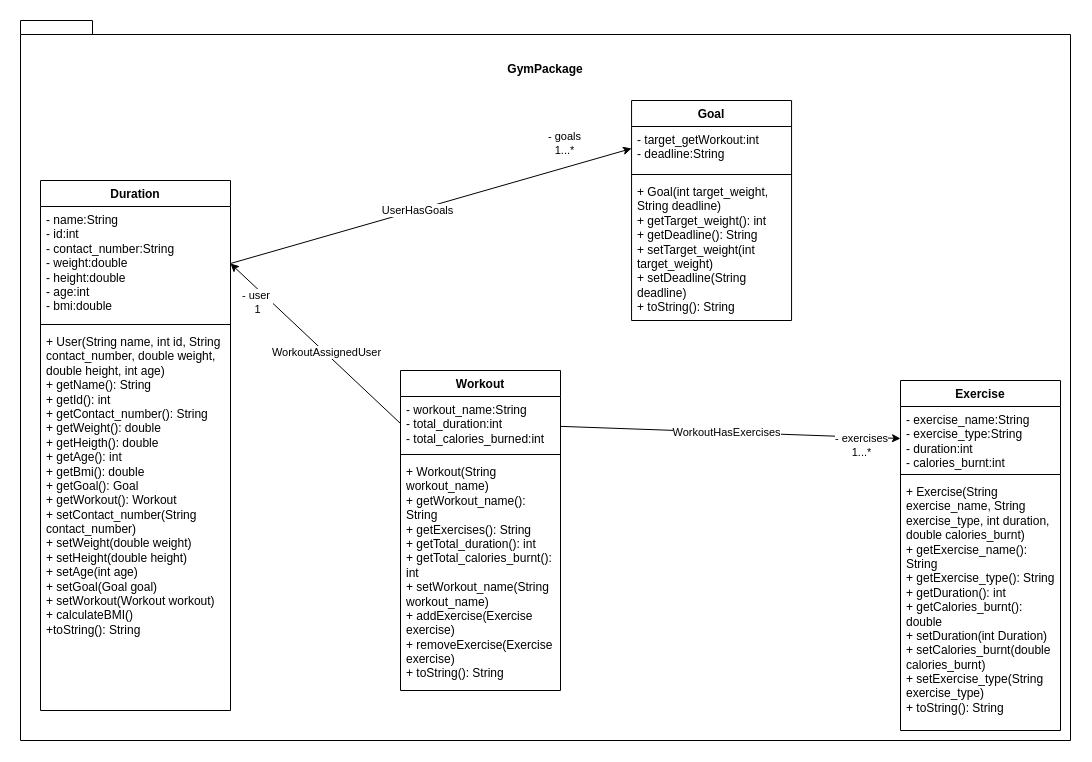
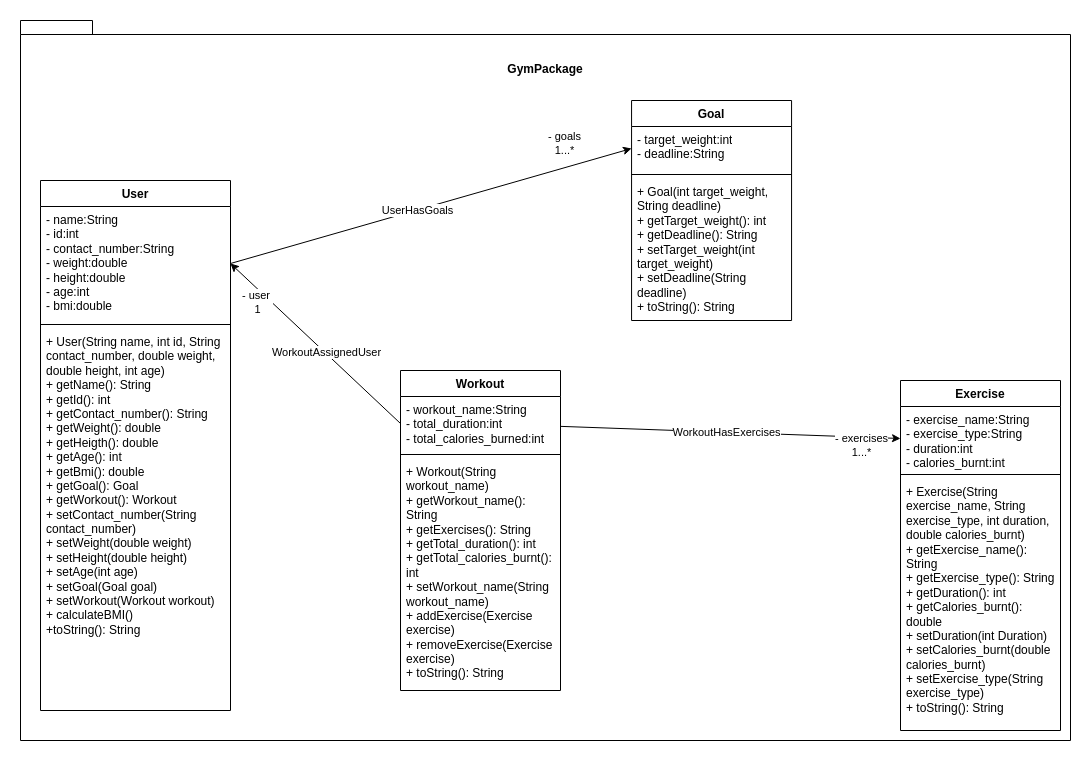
node "- target_getWorkout:int - deadline:String": label "- target_getWorkout:int - deadline:String" -> "- target_weight:int - deadline:String"
node "Duration": label "Duration" -> "User"
